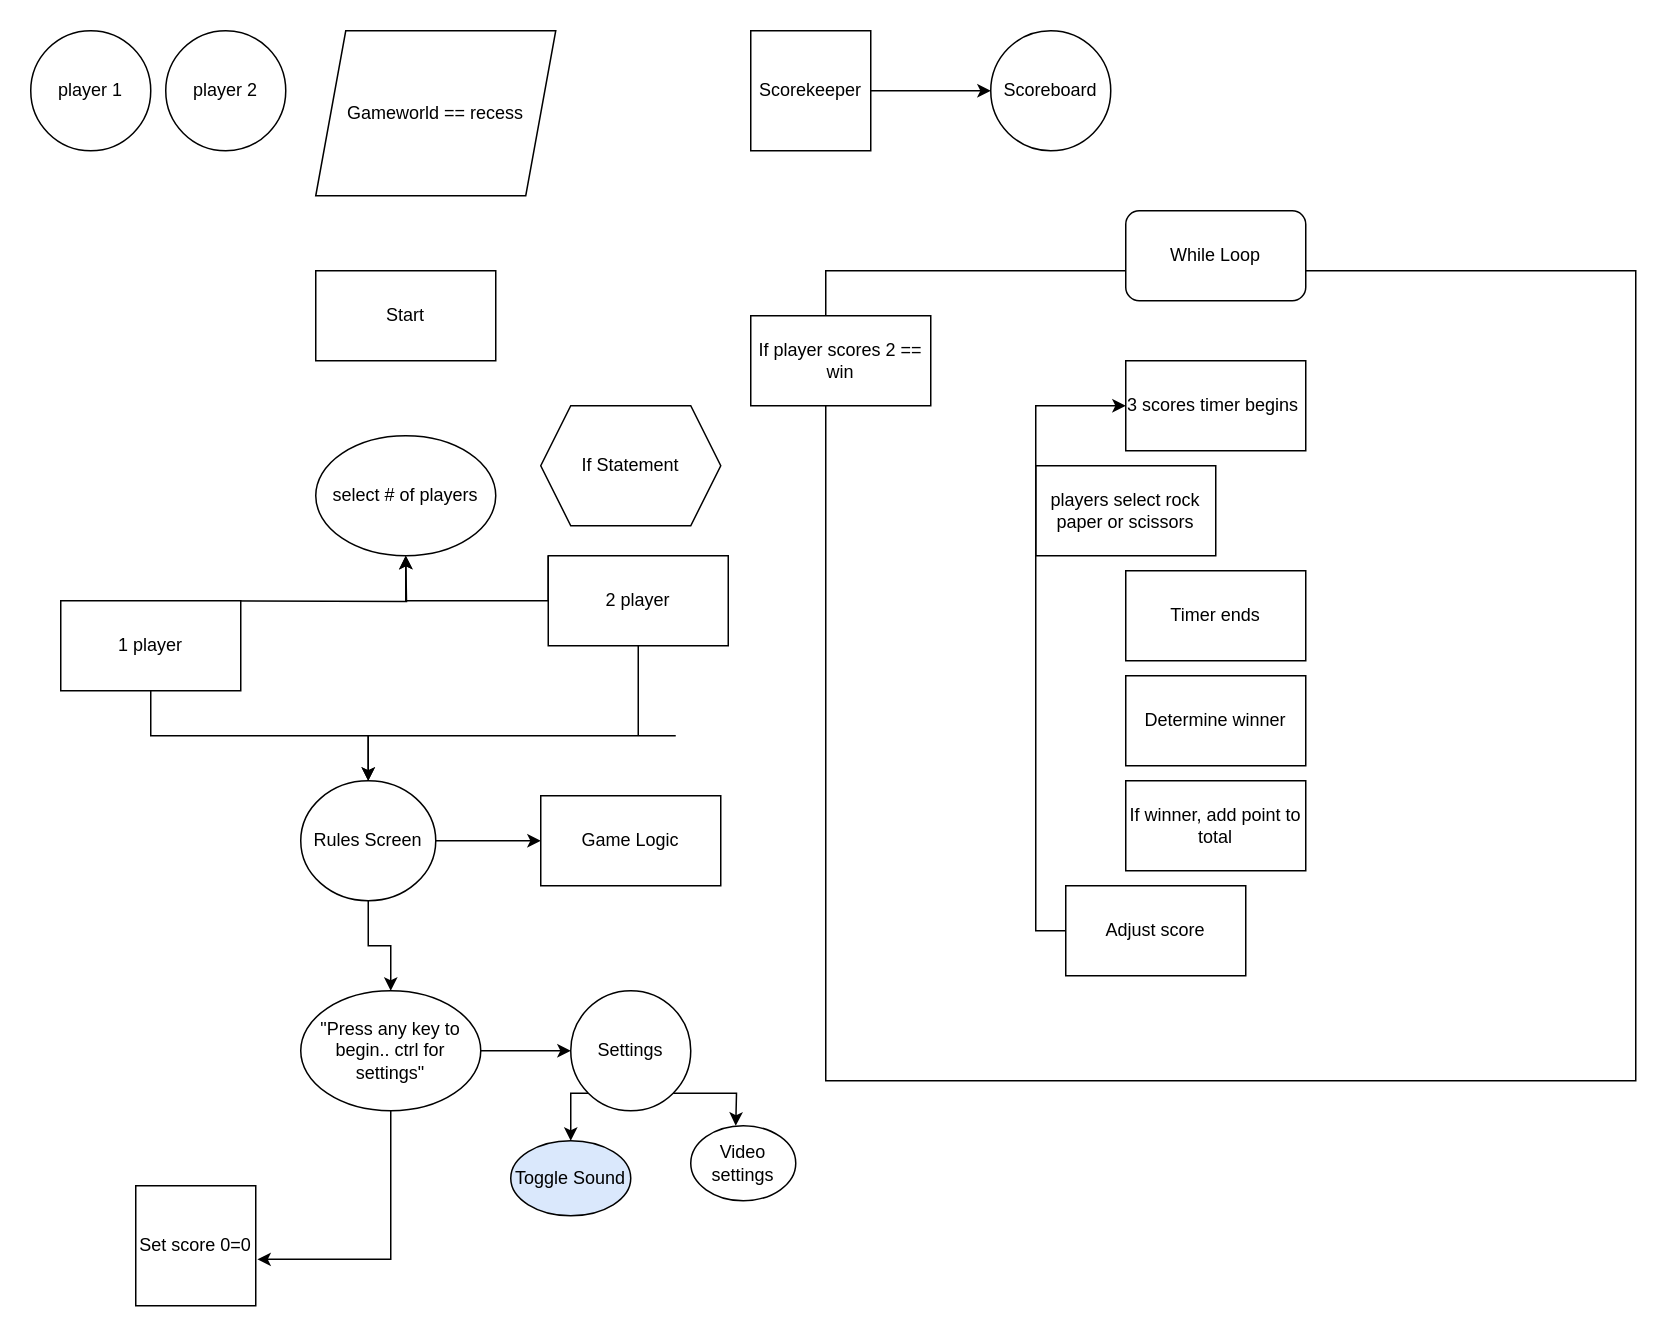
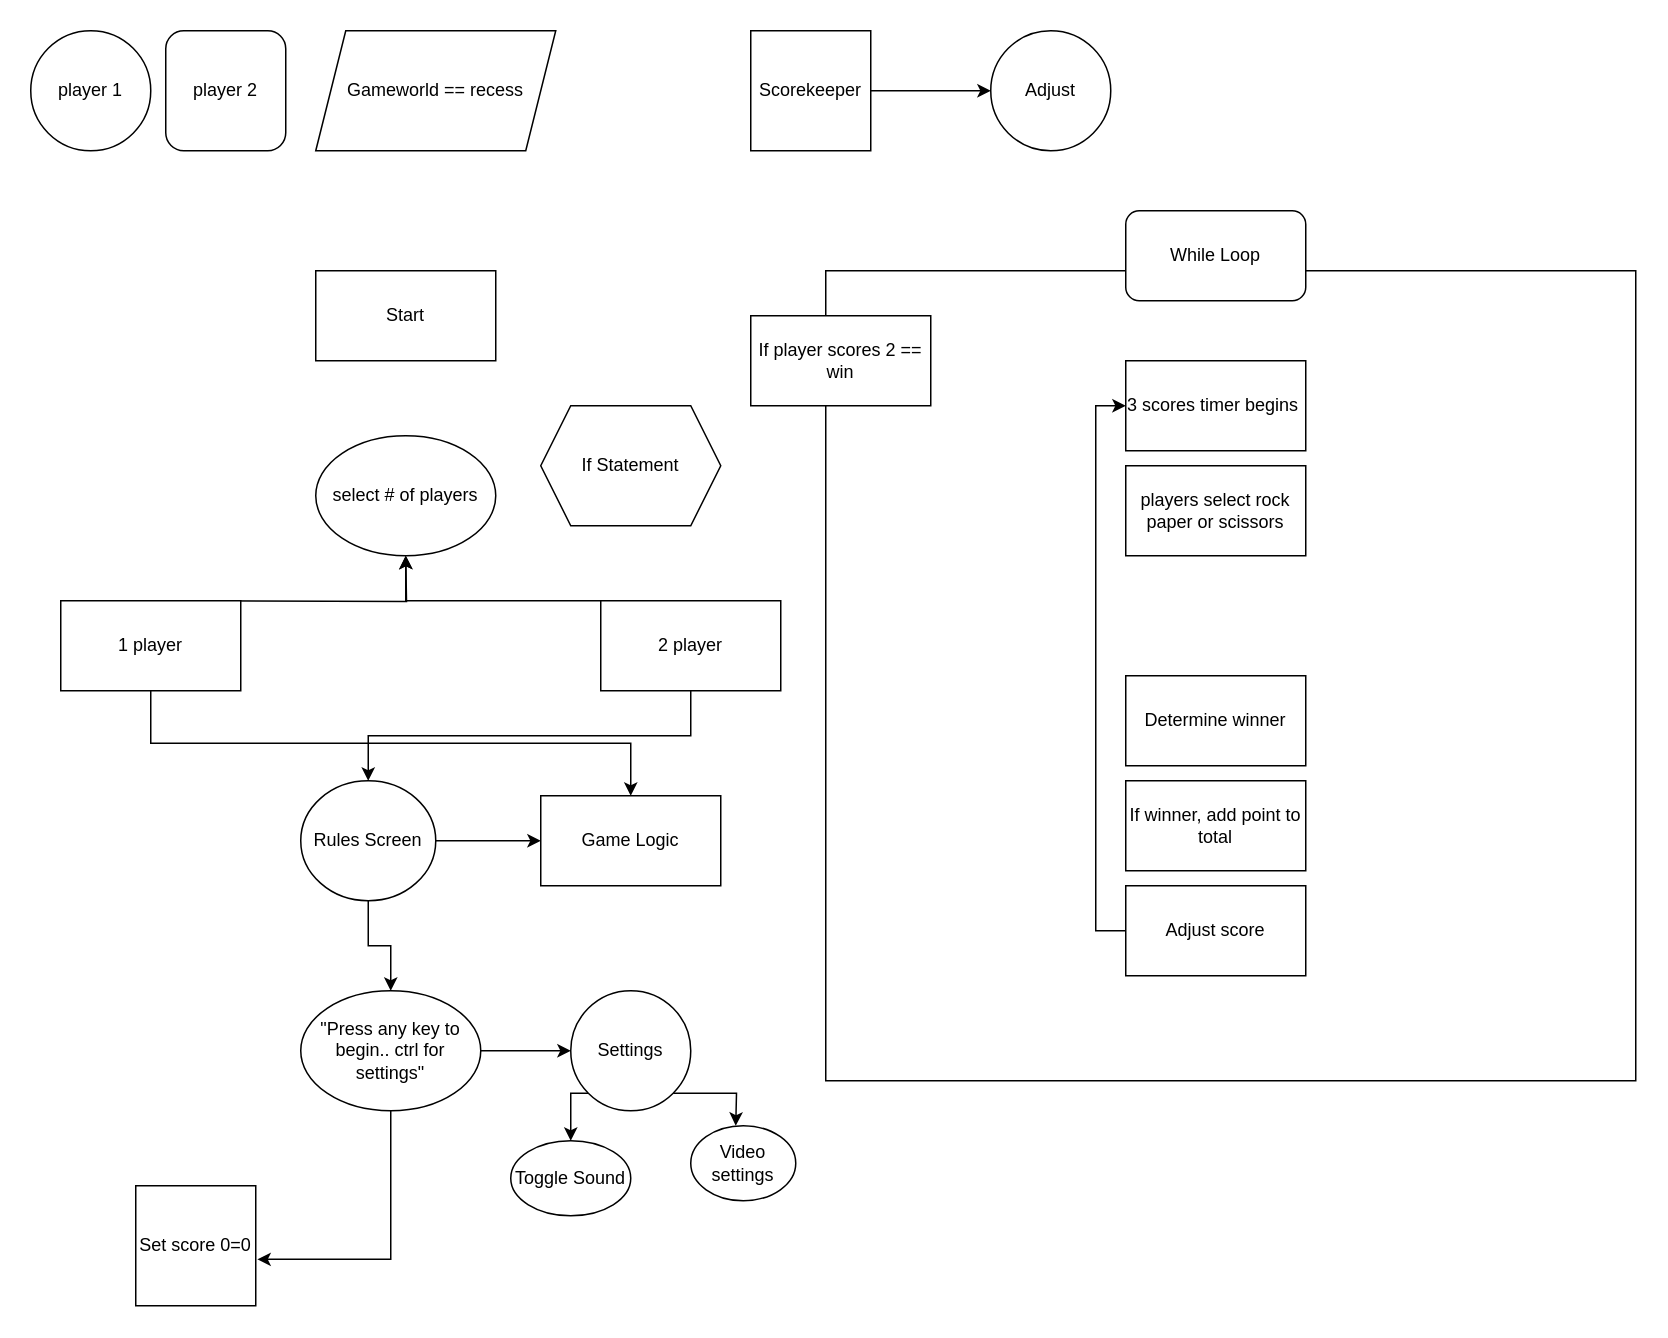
node "player 2": shape ellipse -> rounded rectangle
node "Scoreboard": label "Scoreboard" -> "Adjust"
node "Gameworld == recess": size 240x165 -> 240x120
node "players select rock paper or scissors": moved (1126, 511) -> (1216, 511)
node "2 player": moved (638, 601) -> (691, 646)
node "Timer ends": removed
edge "1 player" -> "Rules Screen": now "1 player" -> "Game Logic"
node "Adjust score": moved (1156, 931) -> (1216, 931)
node "Toggle Sound": fillcolor #dae8fc -> #ffffff
